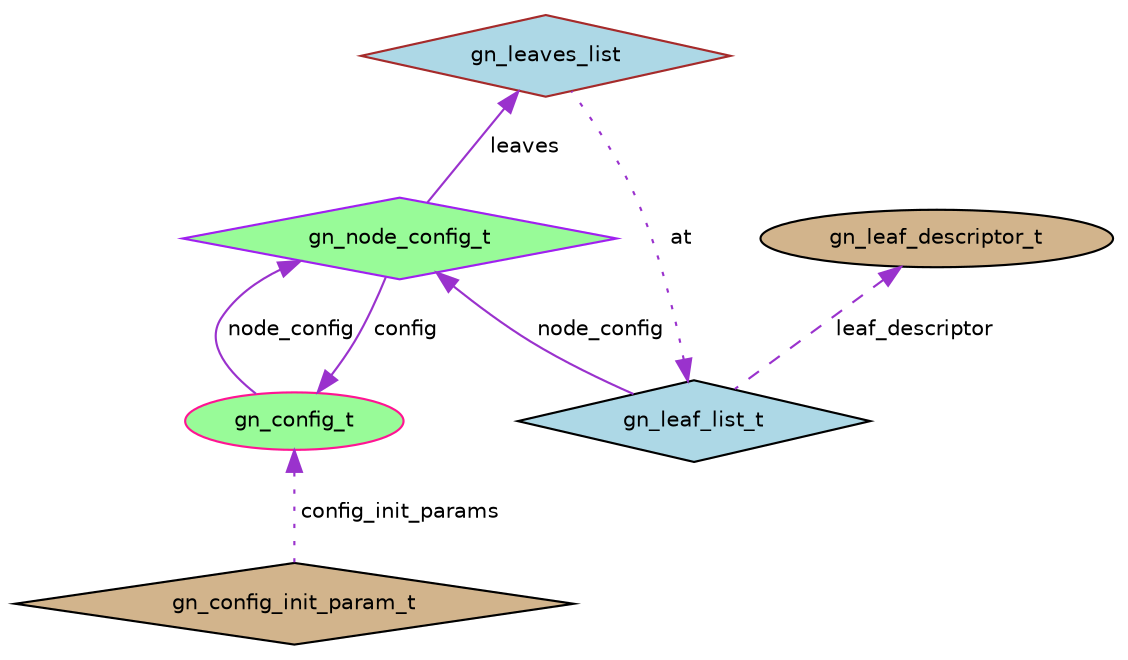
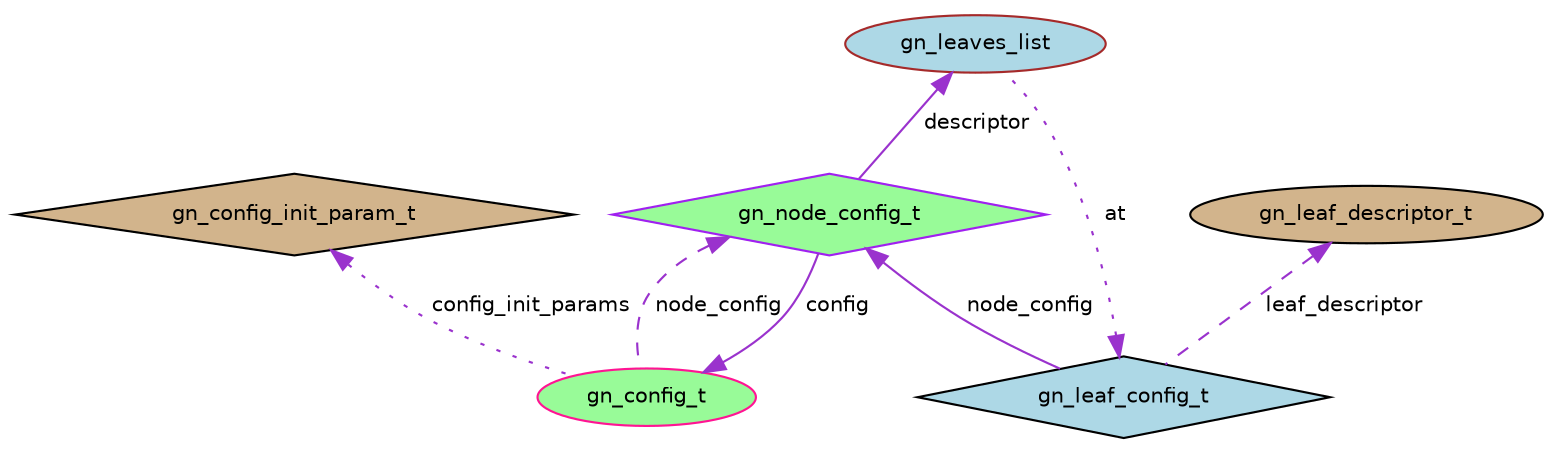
node "gn_leaves_list": shape diamond -> ellipse
edge "gn_node_config_t" -> "gn_leaves_list": label " leaves" -> " descriptor"
edge "gn_config_t" -> "gn_node_config_t": style solid -> dashed
node "gn_leaf_list_t": label "gn_leaf_list_t" -> "gn_leaf_config_t"
edge "gn_config_init_param_t" -> "gn_config_t": reversed
